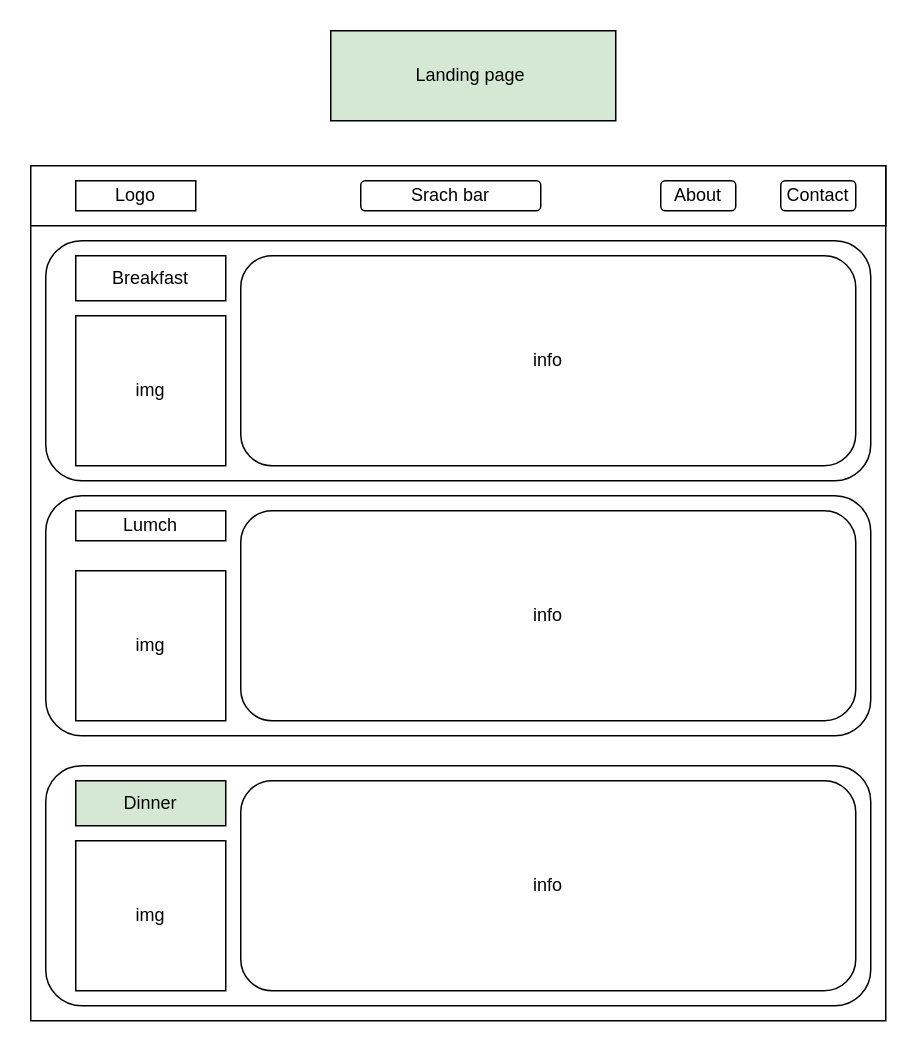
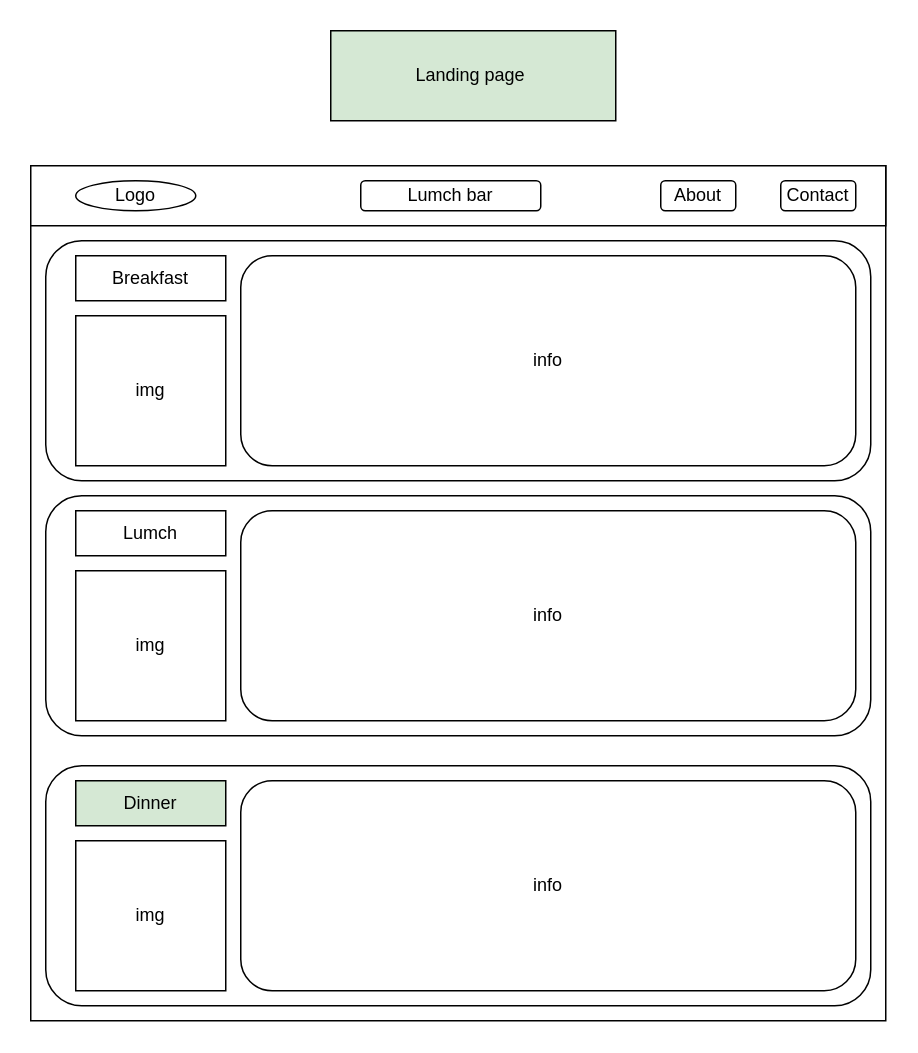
node "Logo": shape rectangle -> ellipse
node "Srach bar": label "Srach bar" -> "Lumch bar"
node "Lumch": size 150x30 -> 150x45
